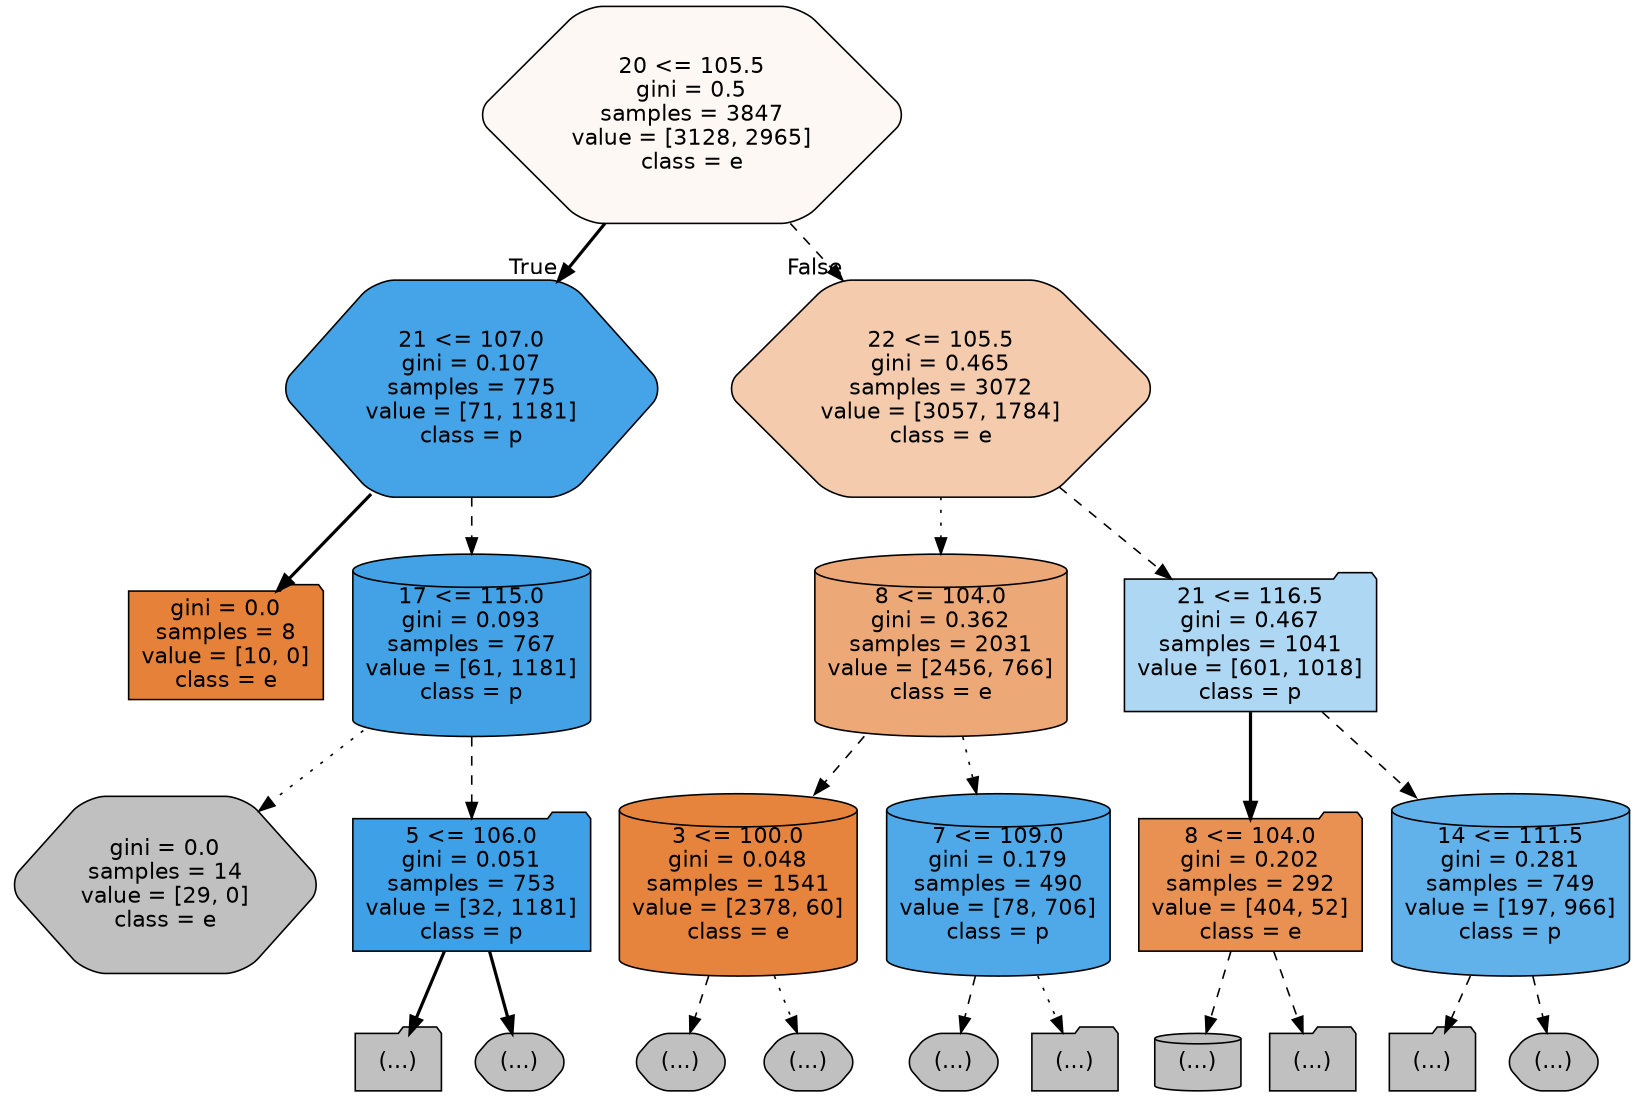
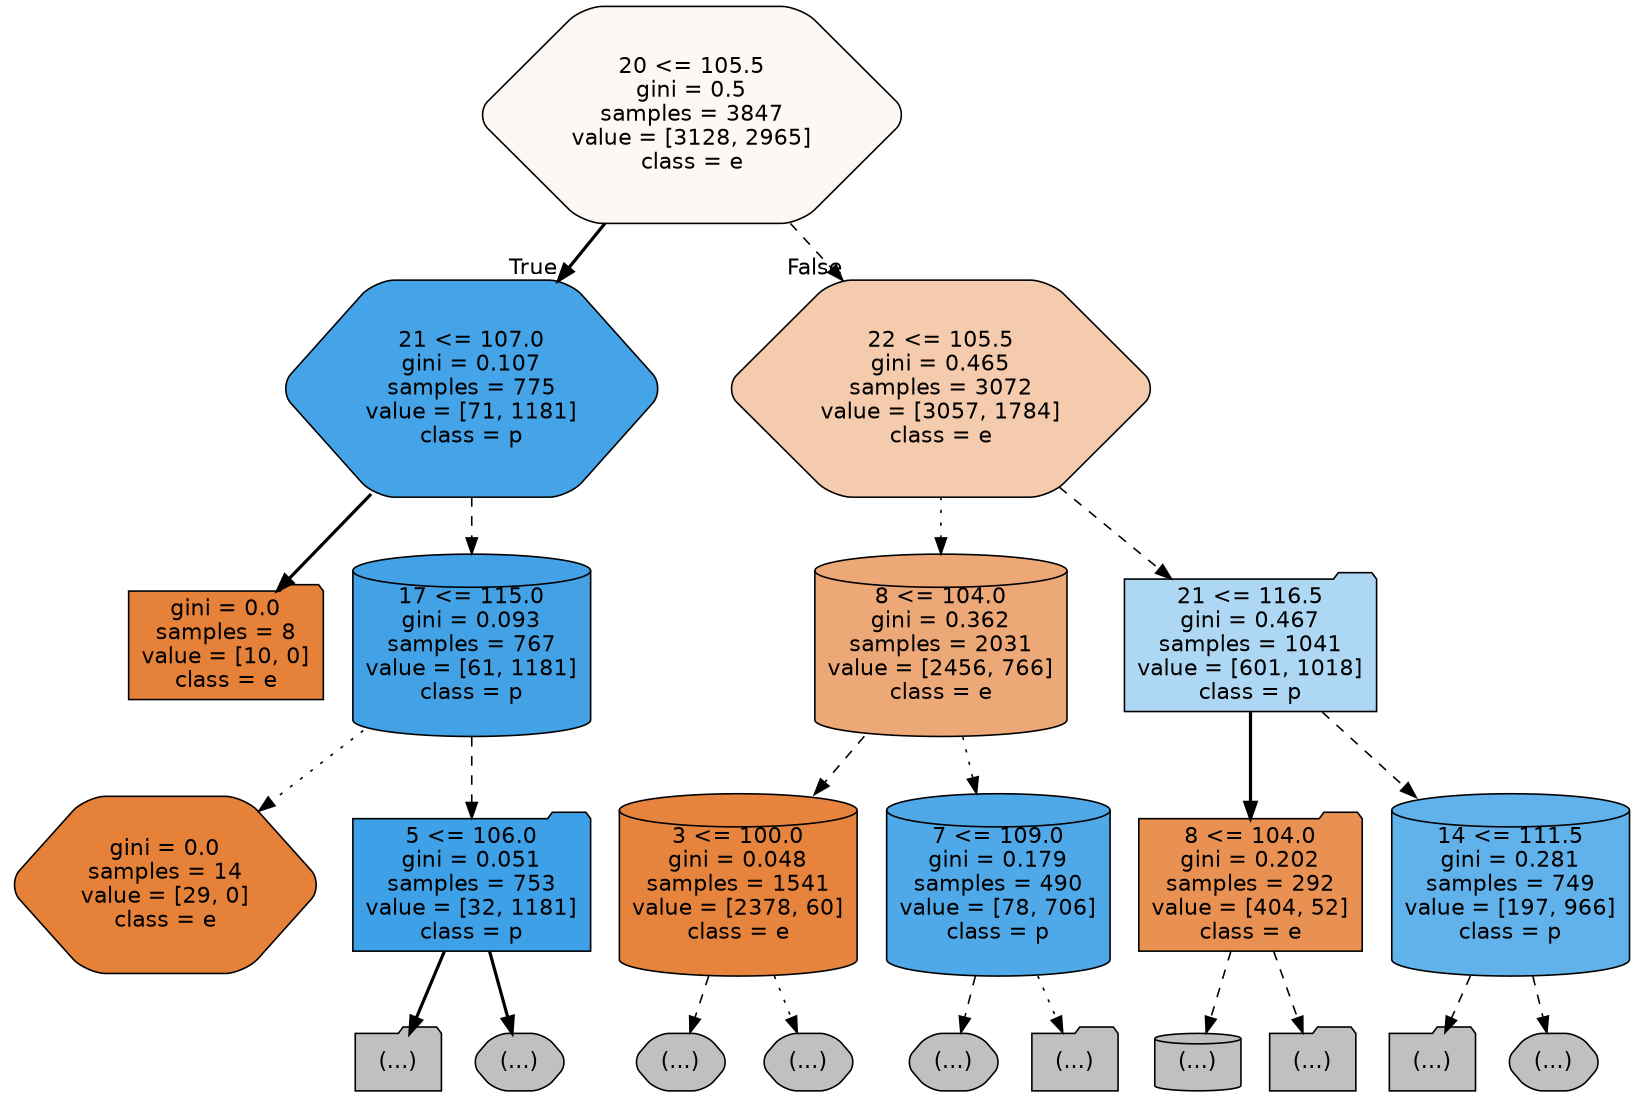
node "gini = 0.0 samples = 14 value = [29, 0] class = e": fillcolor #c0c0c0 -> #e58139
